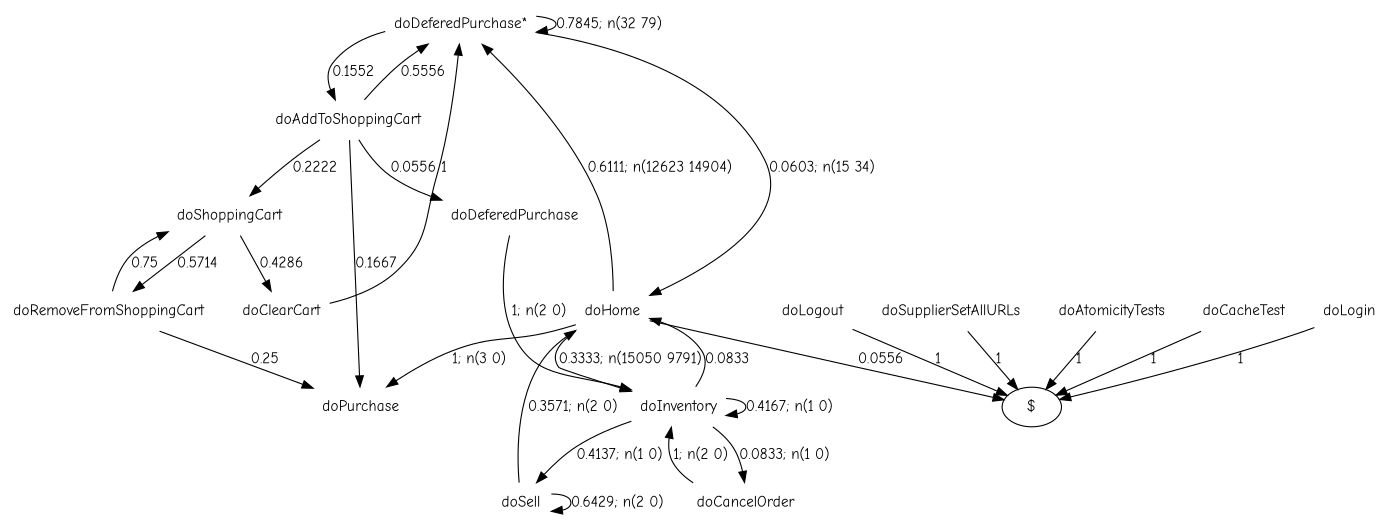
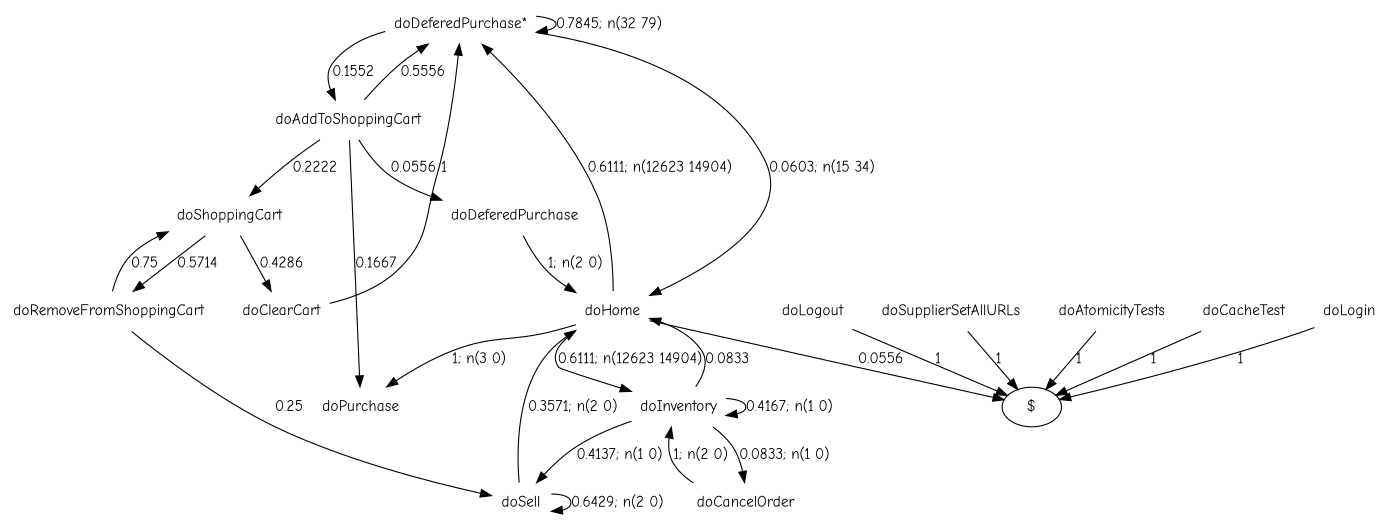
edge "doDeferedPurchase" -> "doInventory": now "doDeferedPurchase" -> "doHome"
edge "doRemoveFromShoppingCart" -> "doPurchase": now "doRemoveFromShoppingCart" -> "doSell"
edge "doHome" -> "doInventory": label "0.3333; n(15050 9791)" -> "0.6111; n(12623 14904)"
